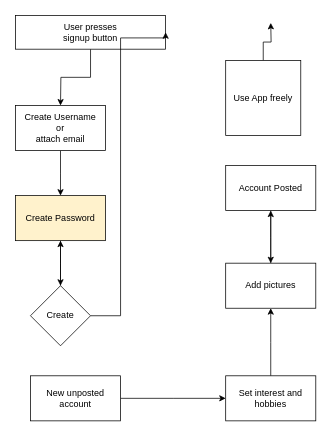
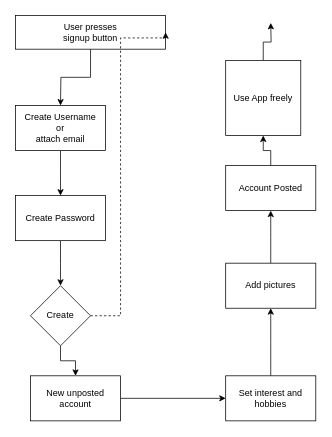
edge "Create" -> "User presses signup button": style solid -> dashed
edge "Account Posted" -> "Add pictures": now "Account Posted" -> "Use App freely"
node "Create Password": fillcolor #fff2cc -> #ffffff
edge "Create" -> "Create Password": now "Create" -> "New unposted account"
